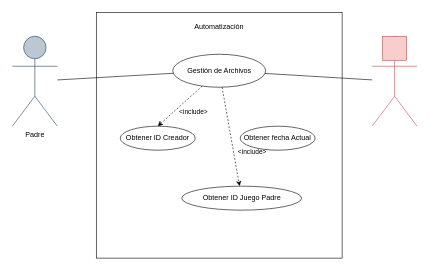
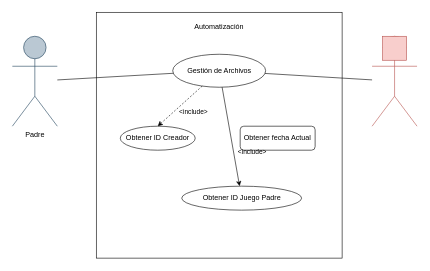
edge "Gestión de Archivos" -> "Obtener ID Juego Padre": style dashed -> solid
node "Obtener fecha Actual": shape ellipse -> rounded rectangle
